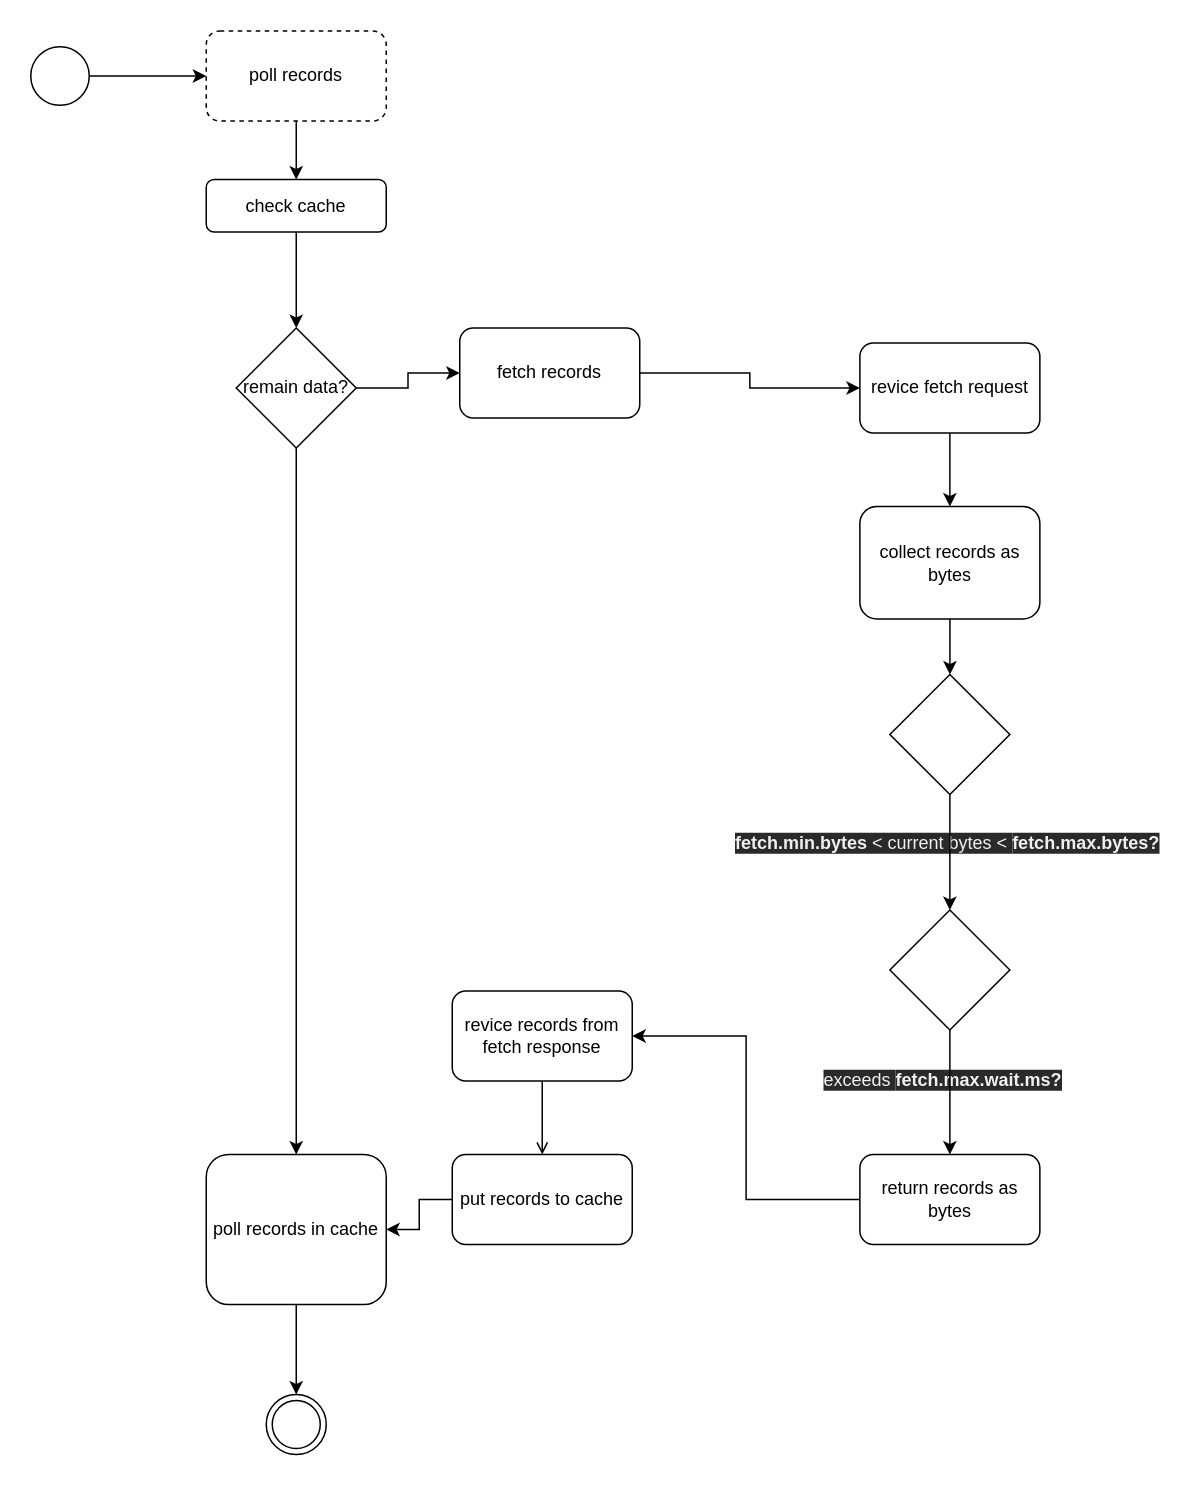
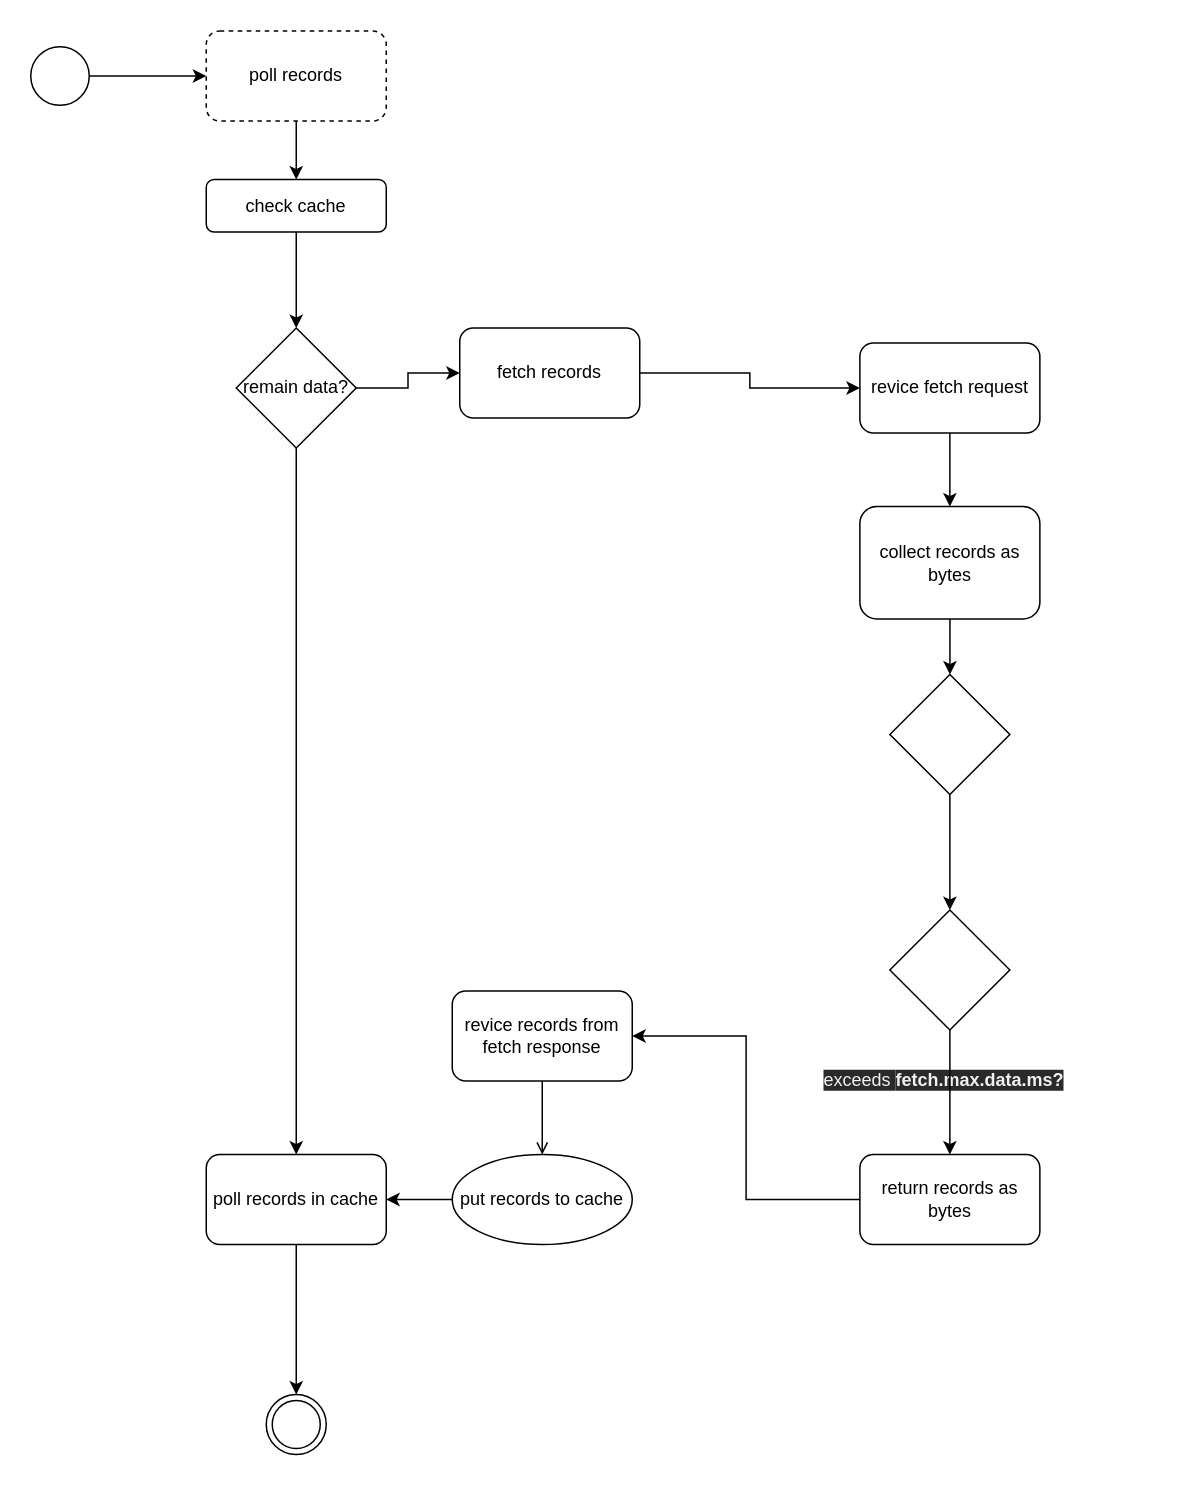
node "fetch.min.bytes < current bytes < fetch.max.bytes?": removed
node "exceeds fetch.max.wait.ms?": label "exceeds fetch.max.wait.ms?" -> "exceeds fetch.max.data.ms?"
node "put records to cache": shape rounded rectangle -> ellipse
node "poll records in cache": size 180x150 -> 180x90
